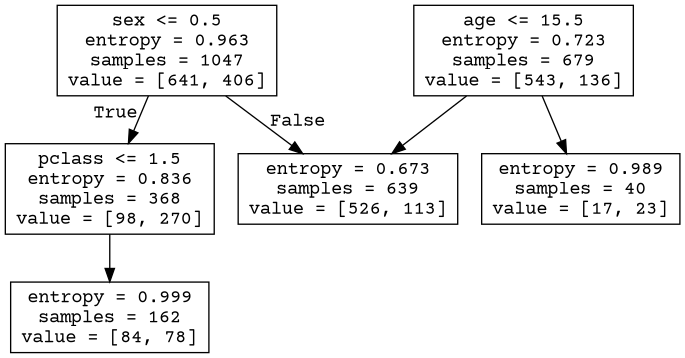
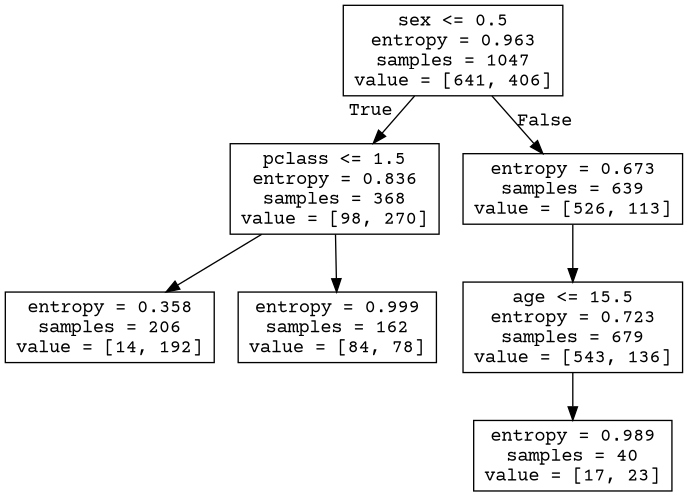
edge "age <= 15.5 entropy = 0.723 samples = 679 value = [543, 136]" -> "entropy = 0.673 samples = 639 value = [526, 113]": reversed
node "entropy = 0.358 samples = 206 value = [14, 192]": added
